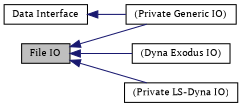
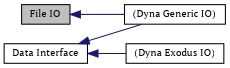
node "(Private Generic IO)": label "(Private Generic IO)" -> "(Dyna Generic IO)"
edge "(Dyna Exodus IO)" -> "File IO": now "(Dyna Exodus IO)" -> "Data Interface"
node "(Private LS-Dyna IO)": removed
